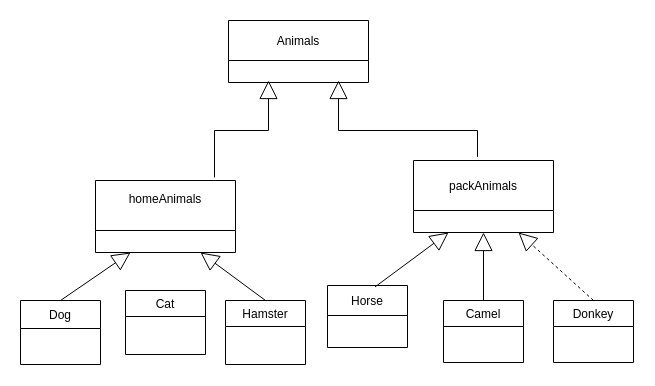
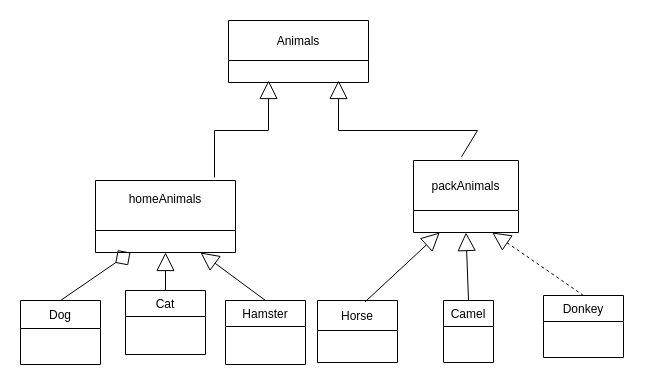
node "packAnimals": size 140x72 -> 105x72
edge "Dog" -> "homeAnimals": arrowhead block -> diamond
edge "Cat" -> "homeAnimals": added
node "Horse": moved (368, 317) -> (358, 332)
node "Camel": size 80x62 -> 50x62
node "Donkey": moved (594, 332) -> (584, 327)
